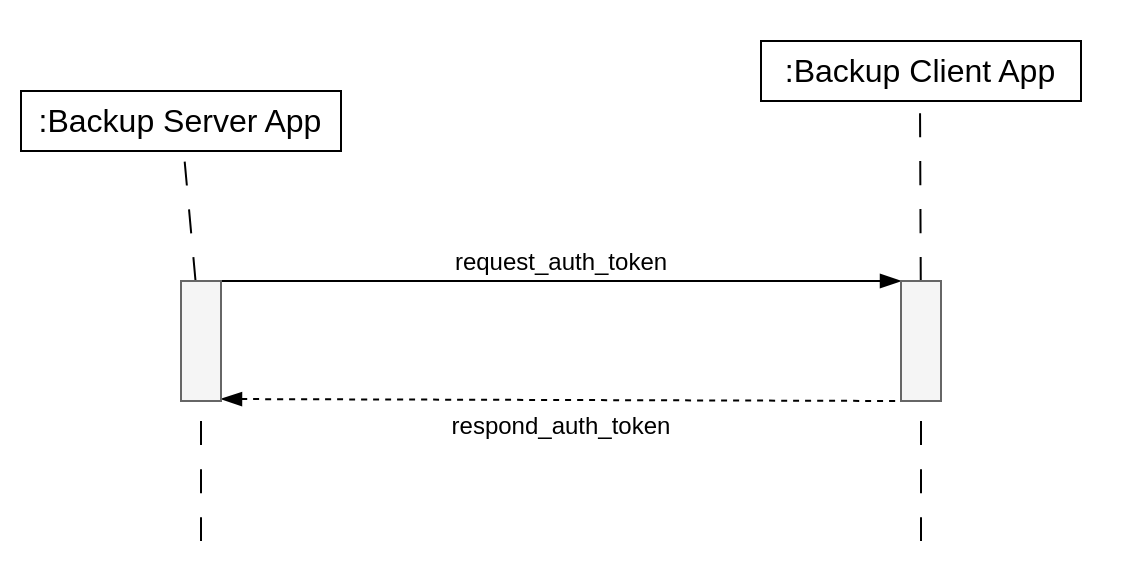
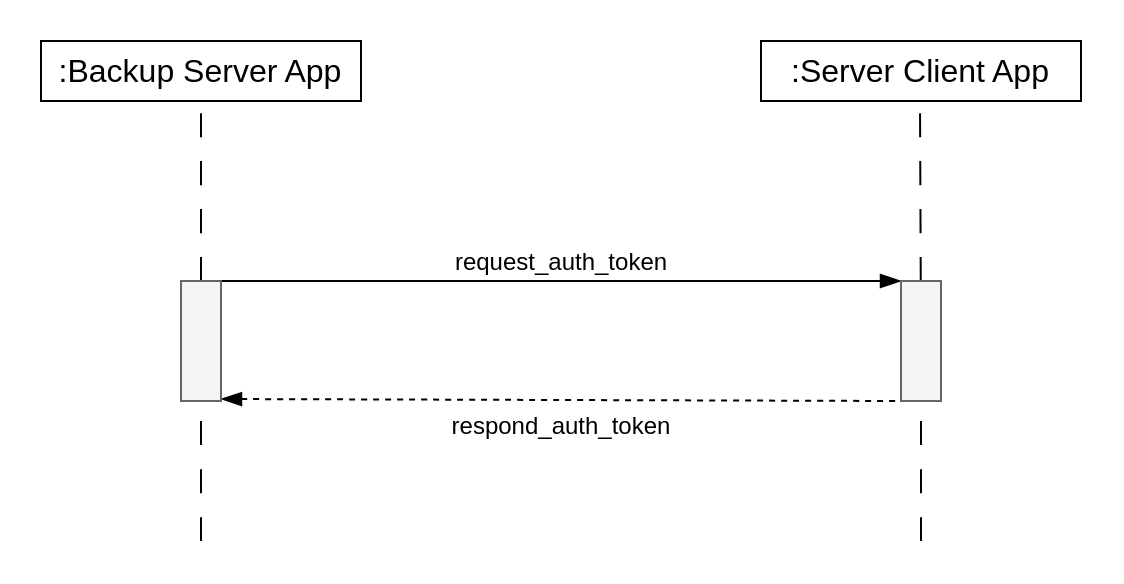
node ":Backup Client App": label ":Backup Client App" -> ":Server Client App"
node ":Backup Server App": moved (181, 121) -> (201, 71)
